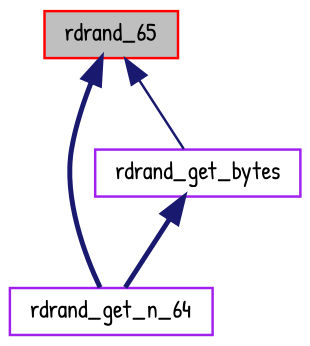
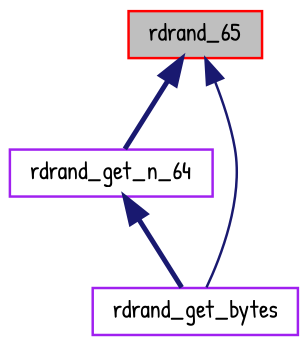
edge "rdrand_get_n_64" -> "rdrand_get_bytes": reversed
